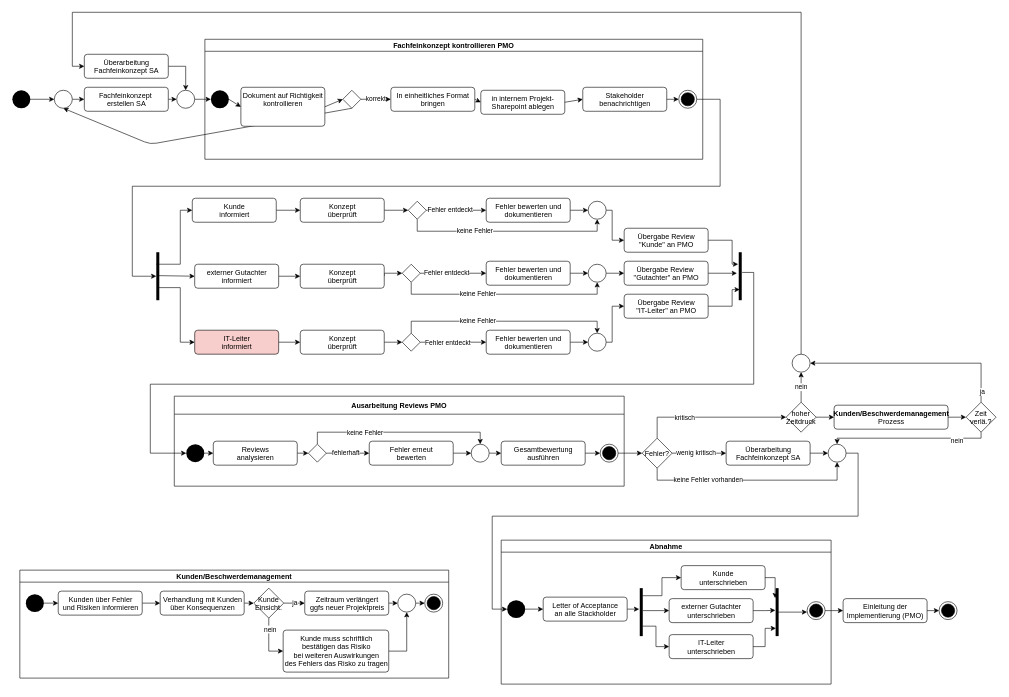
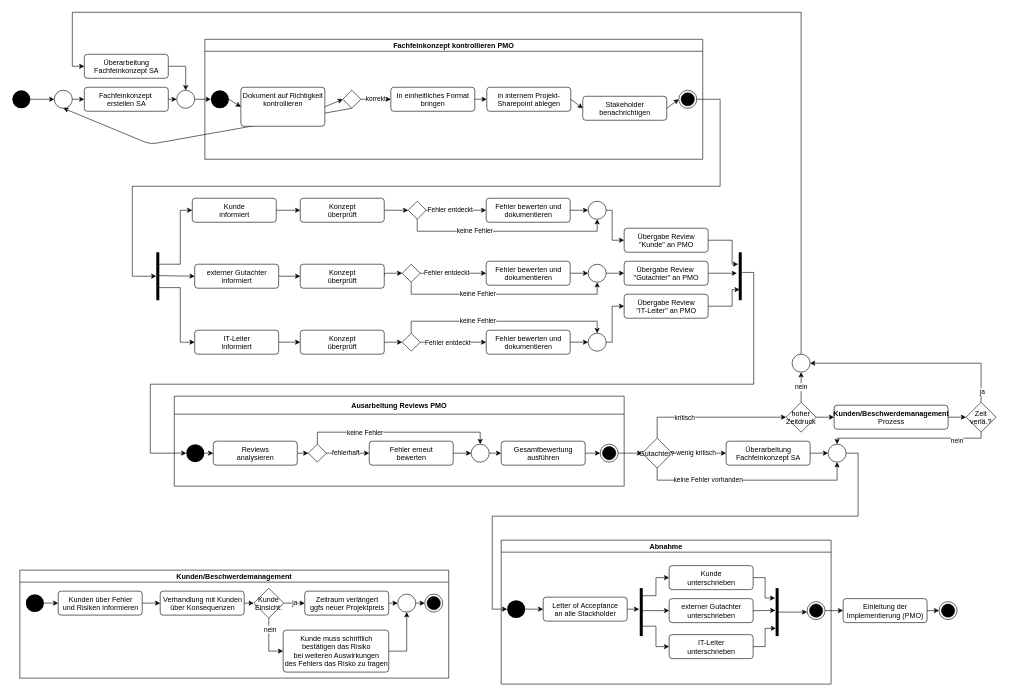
node "Stakeholder benachrichtigen": moved (625, 99) -> (625, 108)
node "in internem Projekt- Sharepoint ablegen": moved (523, 102) -> (529, 99)
node "IT-Leiter informiert": fillcolor #f8cecc -> #ffffff
node "Fehler?": label "Fehler?" -> "Gutachter?"
node "Kunde unterschrieben": moved (723, 578) -> (711, 578)
